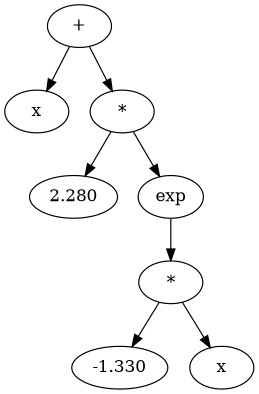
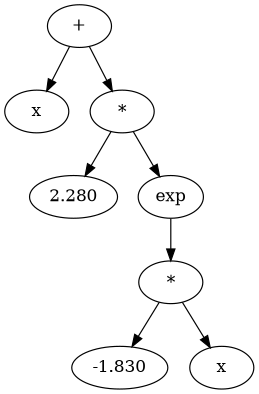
node "-1.330": label "-1.330" -> "-1.830"
